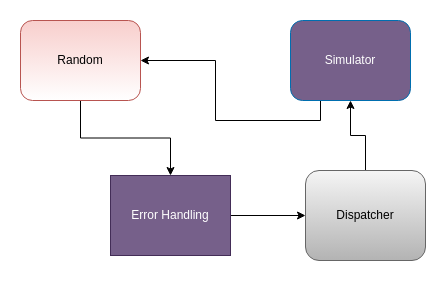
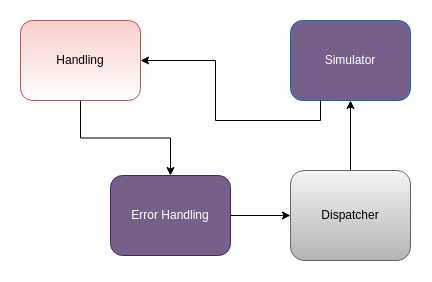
node "Random": label "Random" -> "Handling"
node "Error Handling": shape rectangle -> rounded rectangle
node "Dispatcher": moved (366, 216) -> (351, 216)
